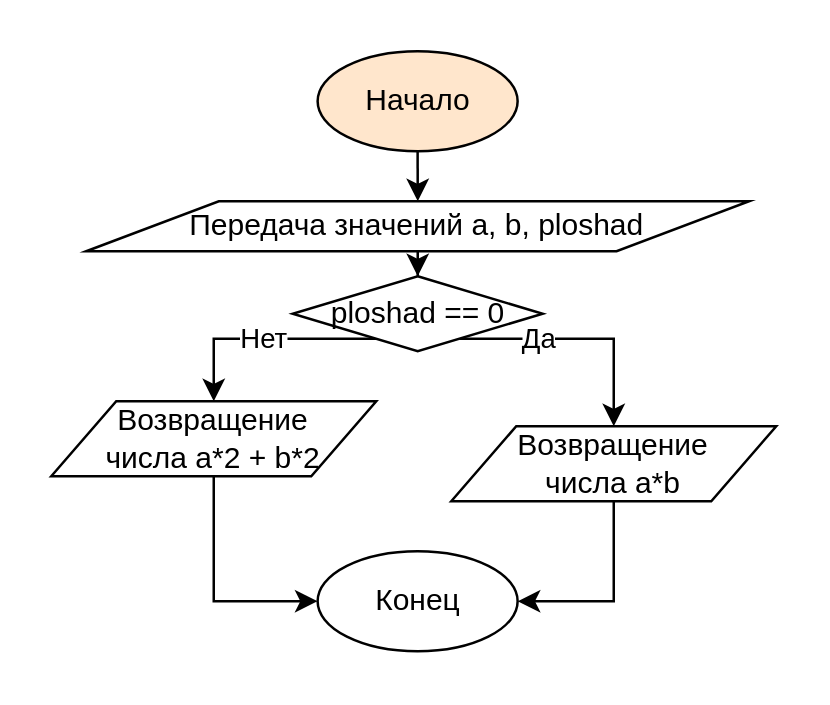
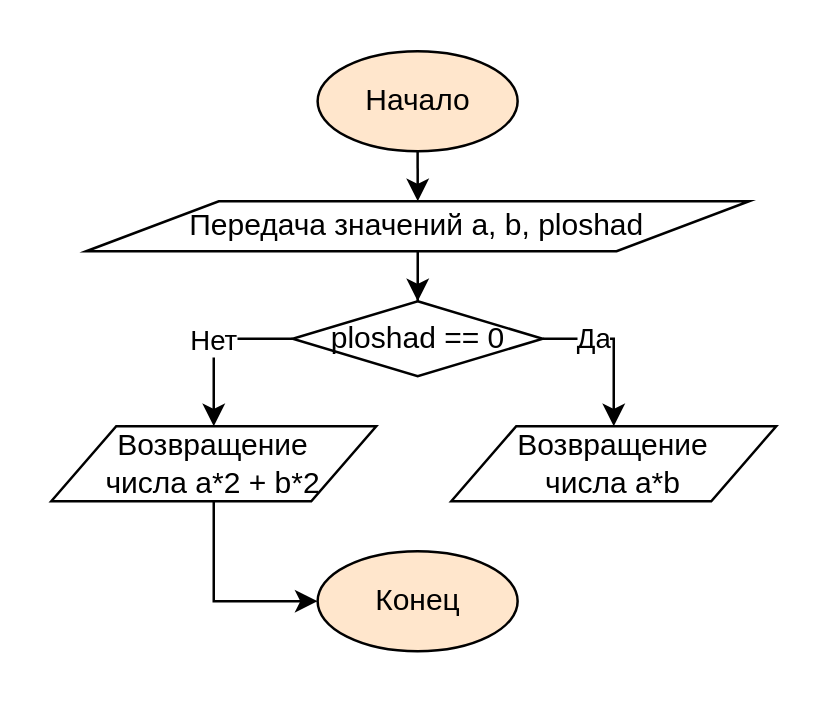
node "ploshad == 0": moved (418, 314) -> (418, 339)
node "Возвращение числа a*2 + b*2": moved (214, 439) -> (214, 464)
edge "Возвращение числа a*b" -> "Конец": removed
node "Конец": fillcolor #ffffff -> #ffe6cc
